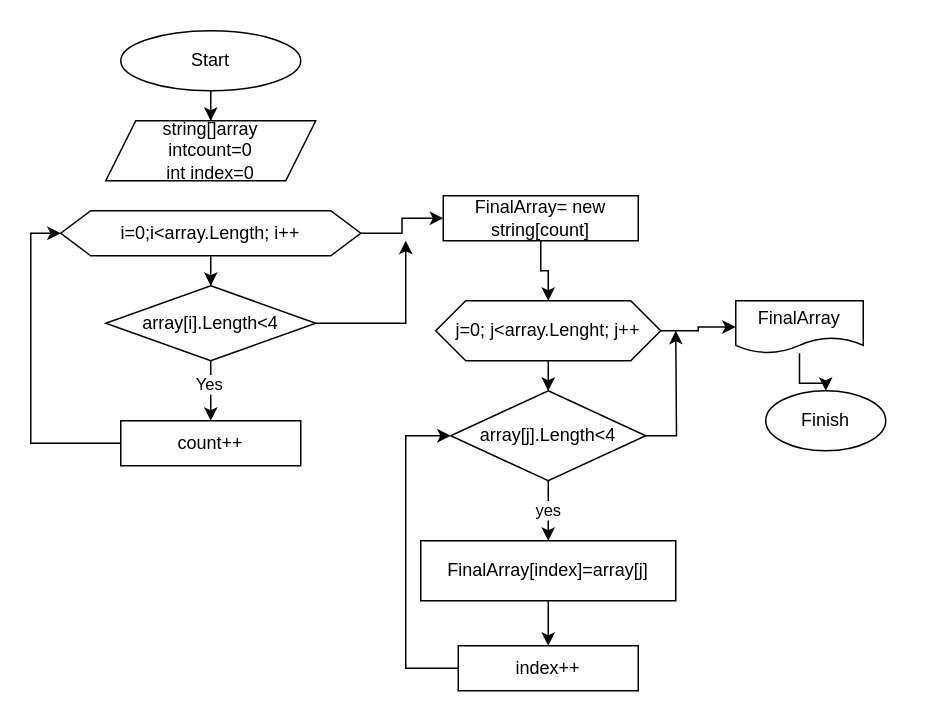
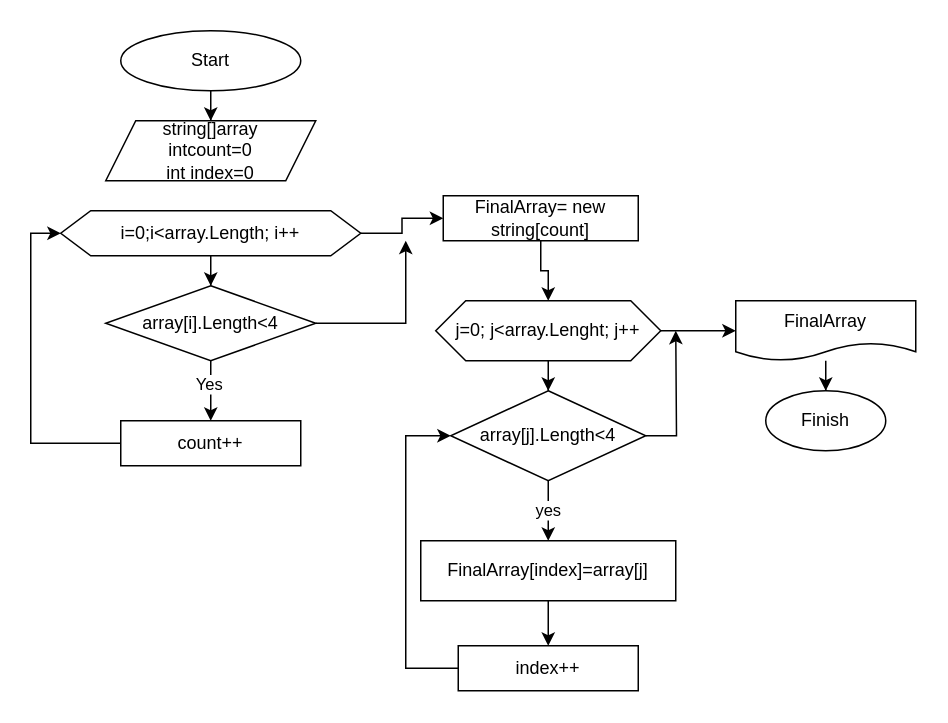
node "FinalArray": size 128x53 -> 180x60
